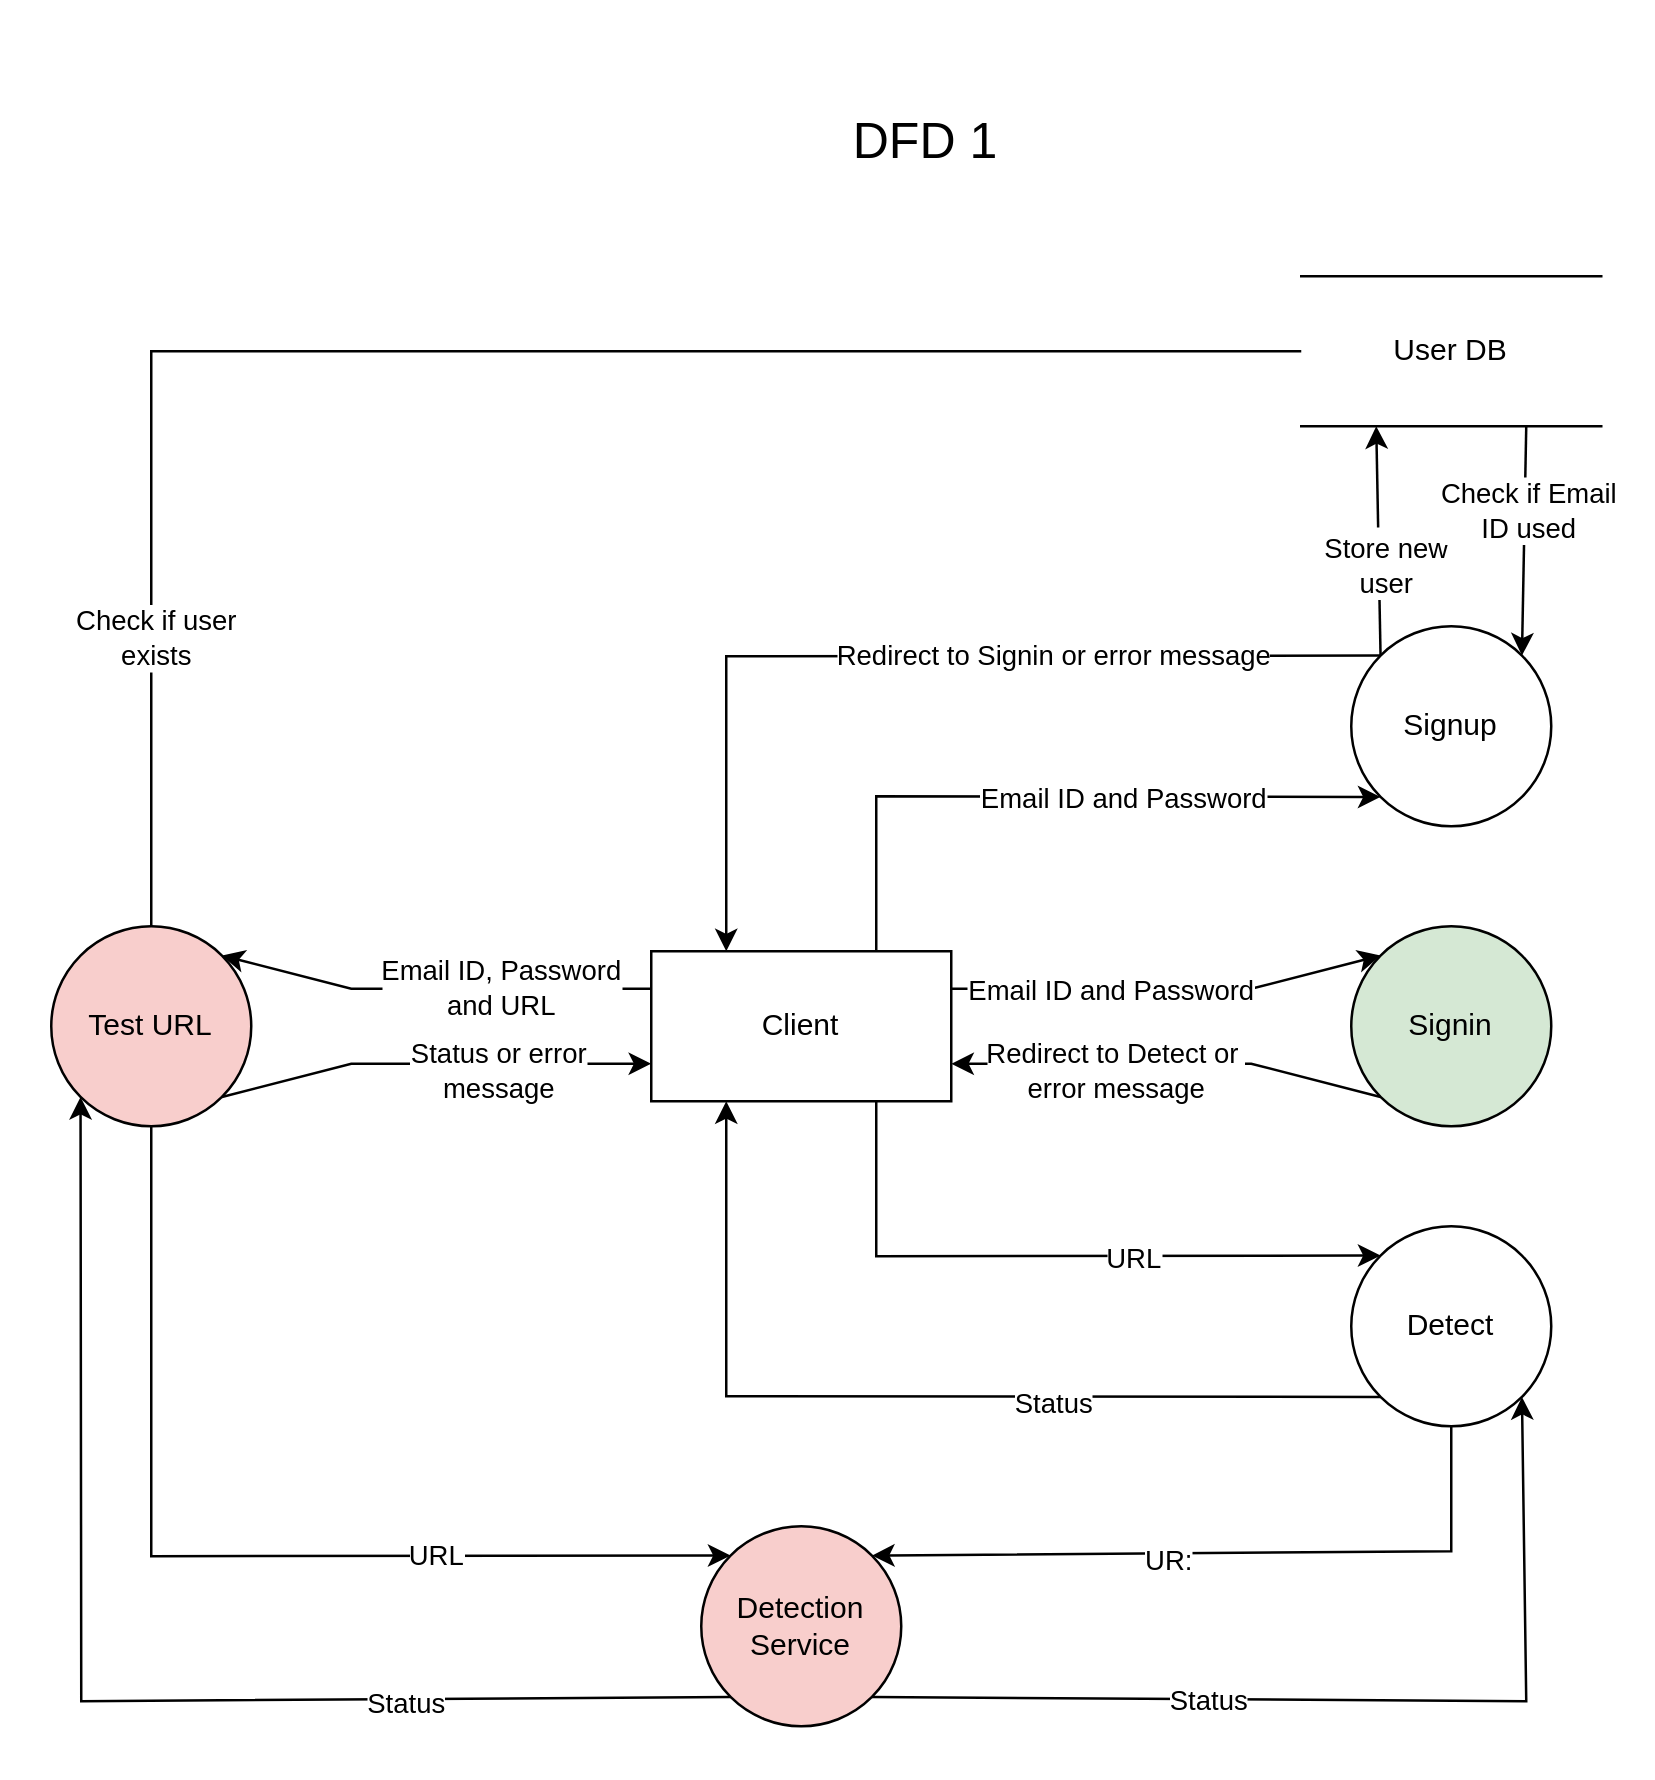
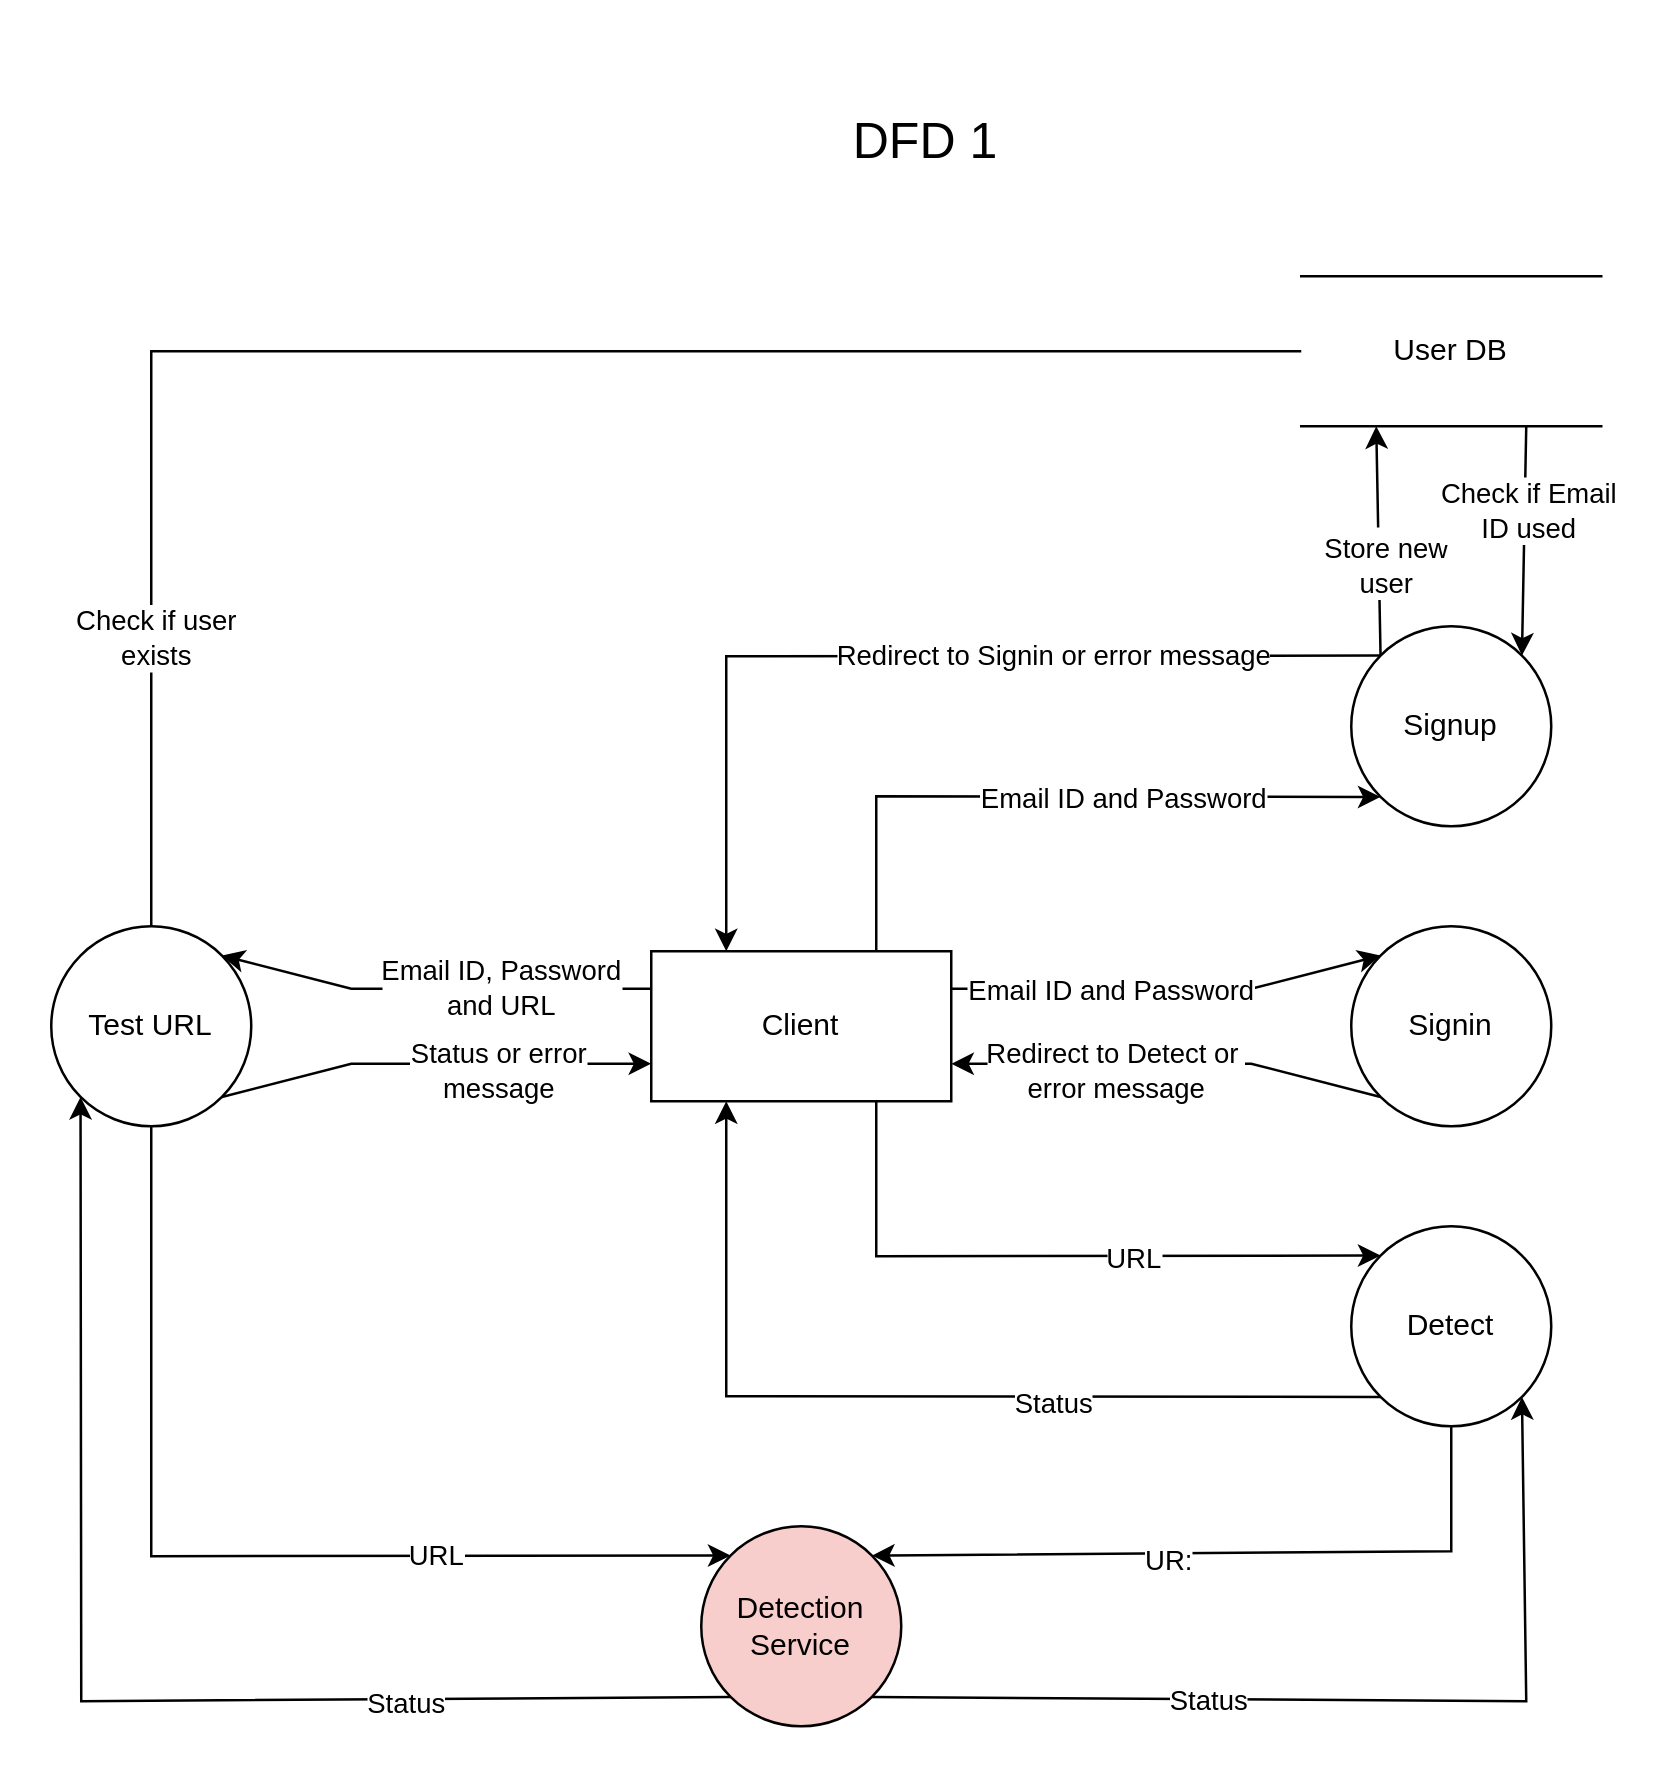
node "Test URL": fillcolor #f8cecc -> #ffffff
node "Signin": fillcolor #d5e8d4 -> #ffffff
